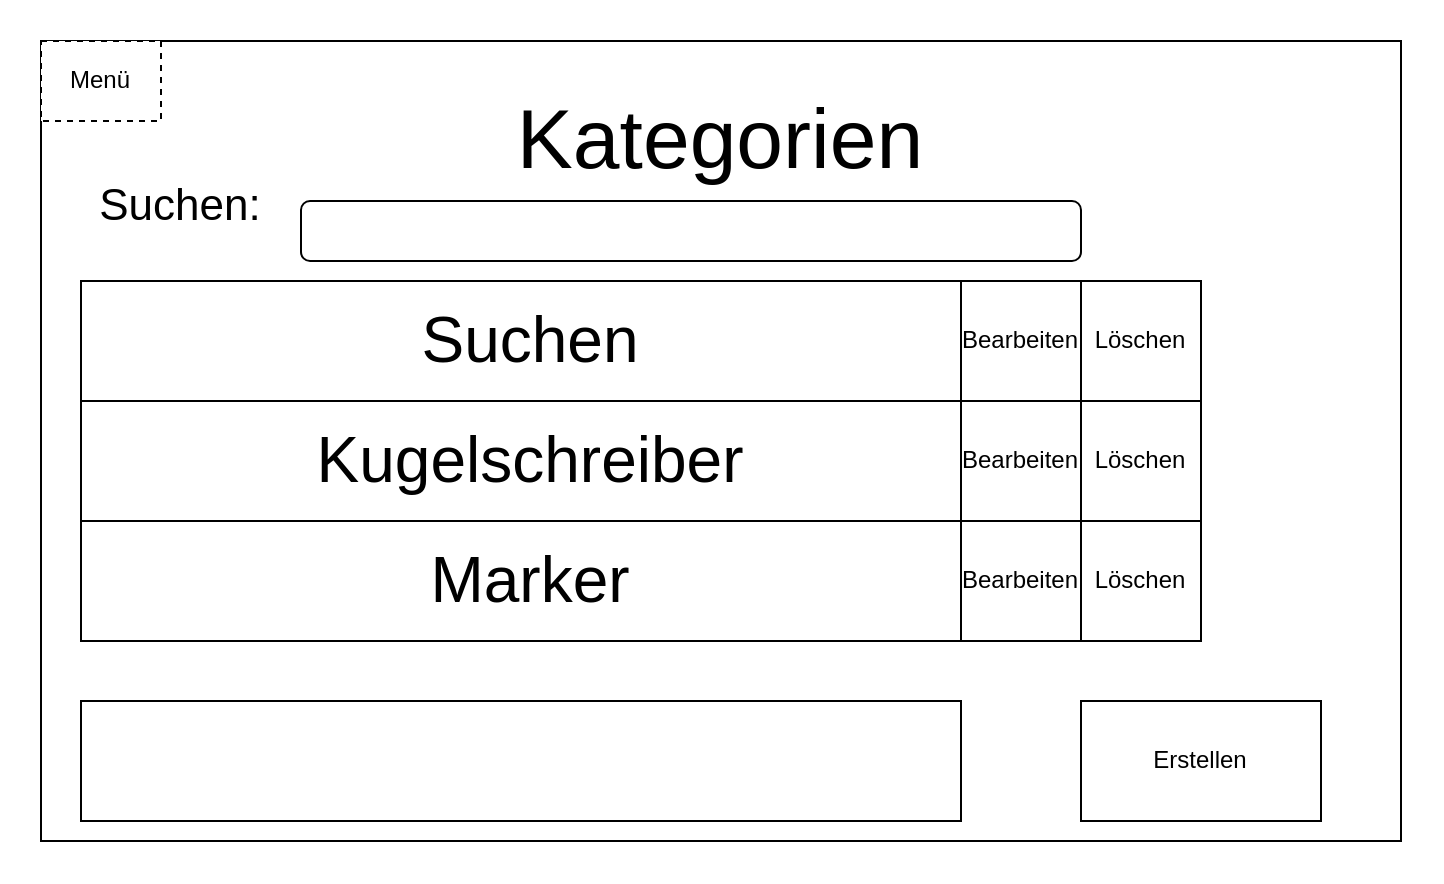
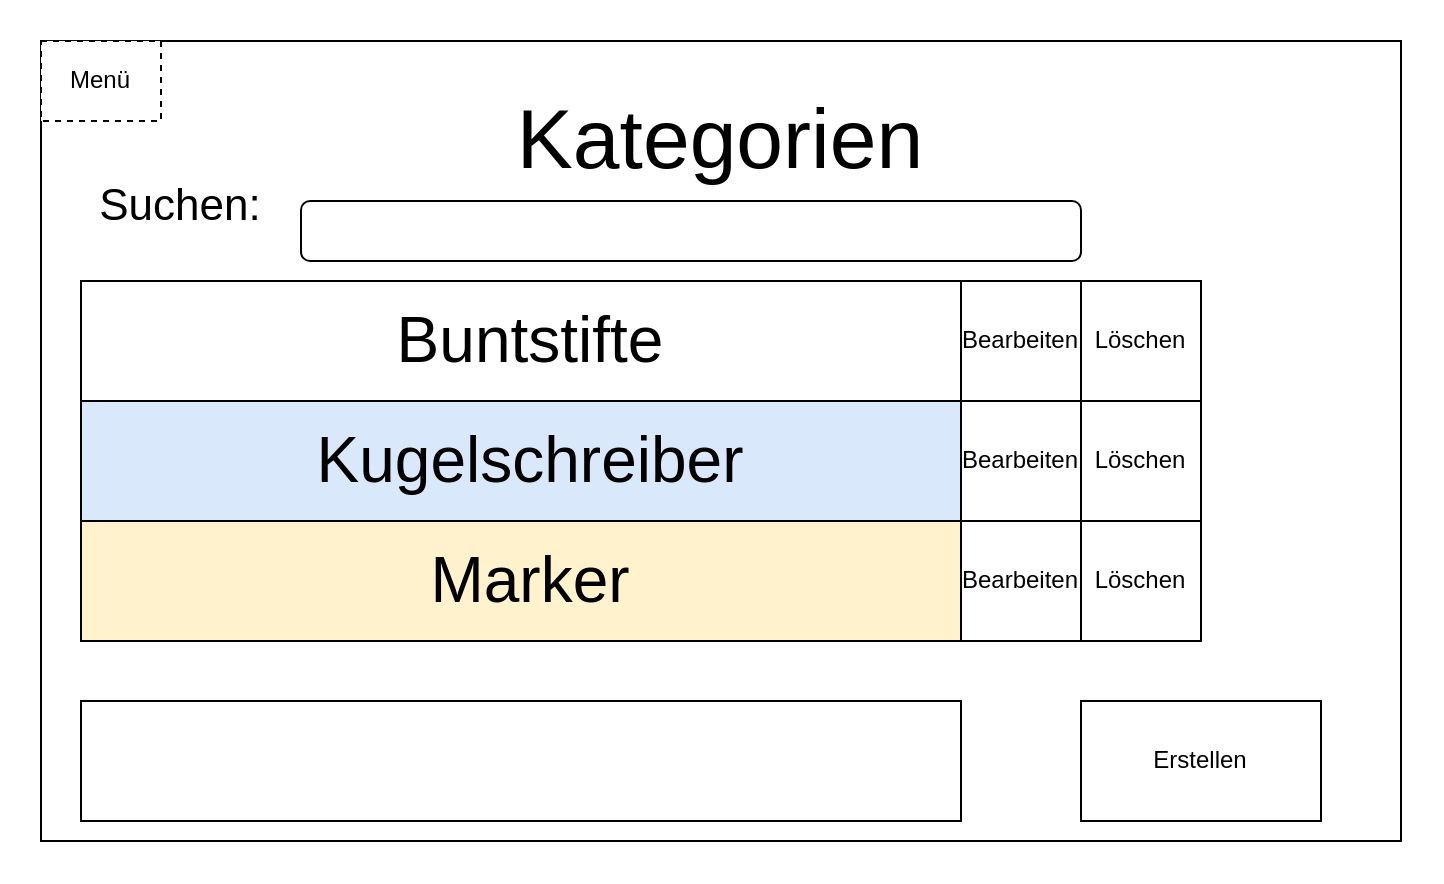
node "Suchen": label "Suchen" -> "Buntstifte"
node "Kugelschreiber": fillcolor #ffffff -> #dae8fc
node "Marker": fillcolor #ffffff -> #fff2cc
